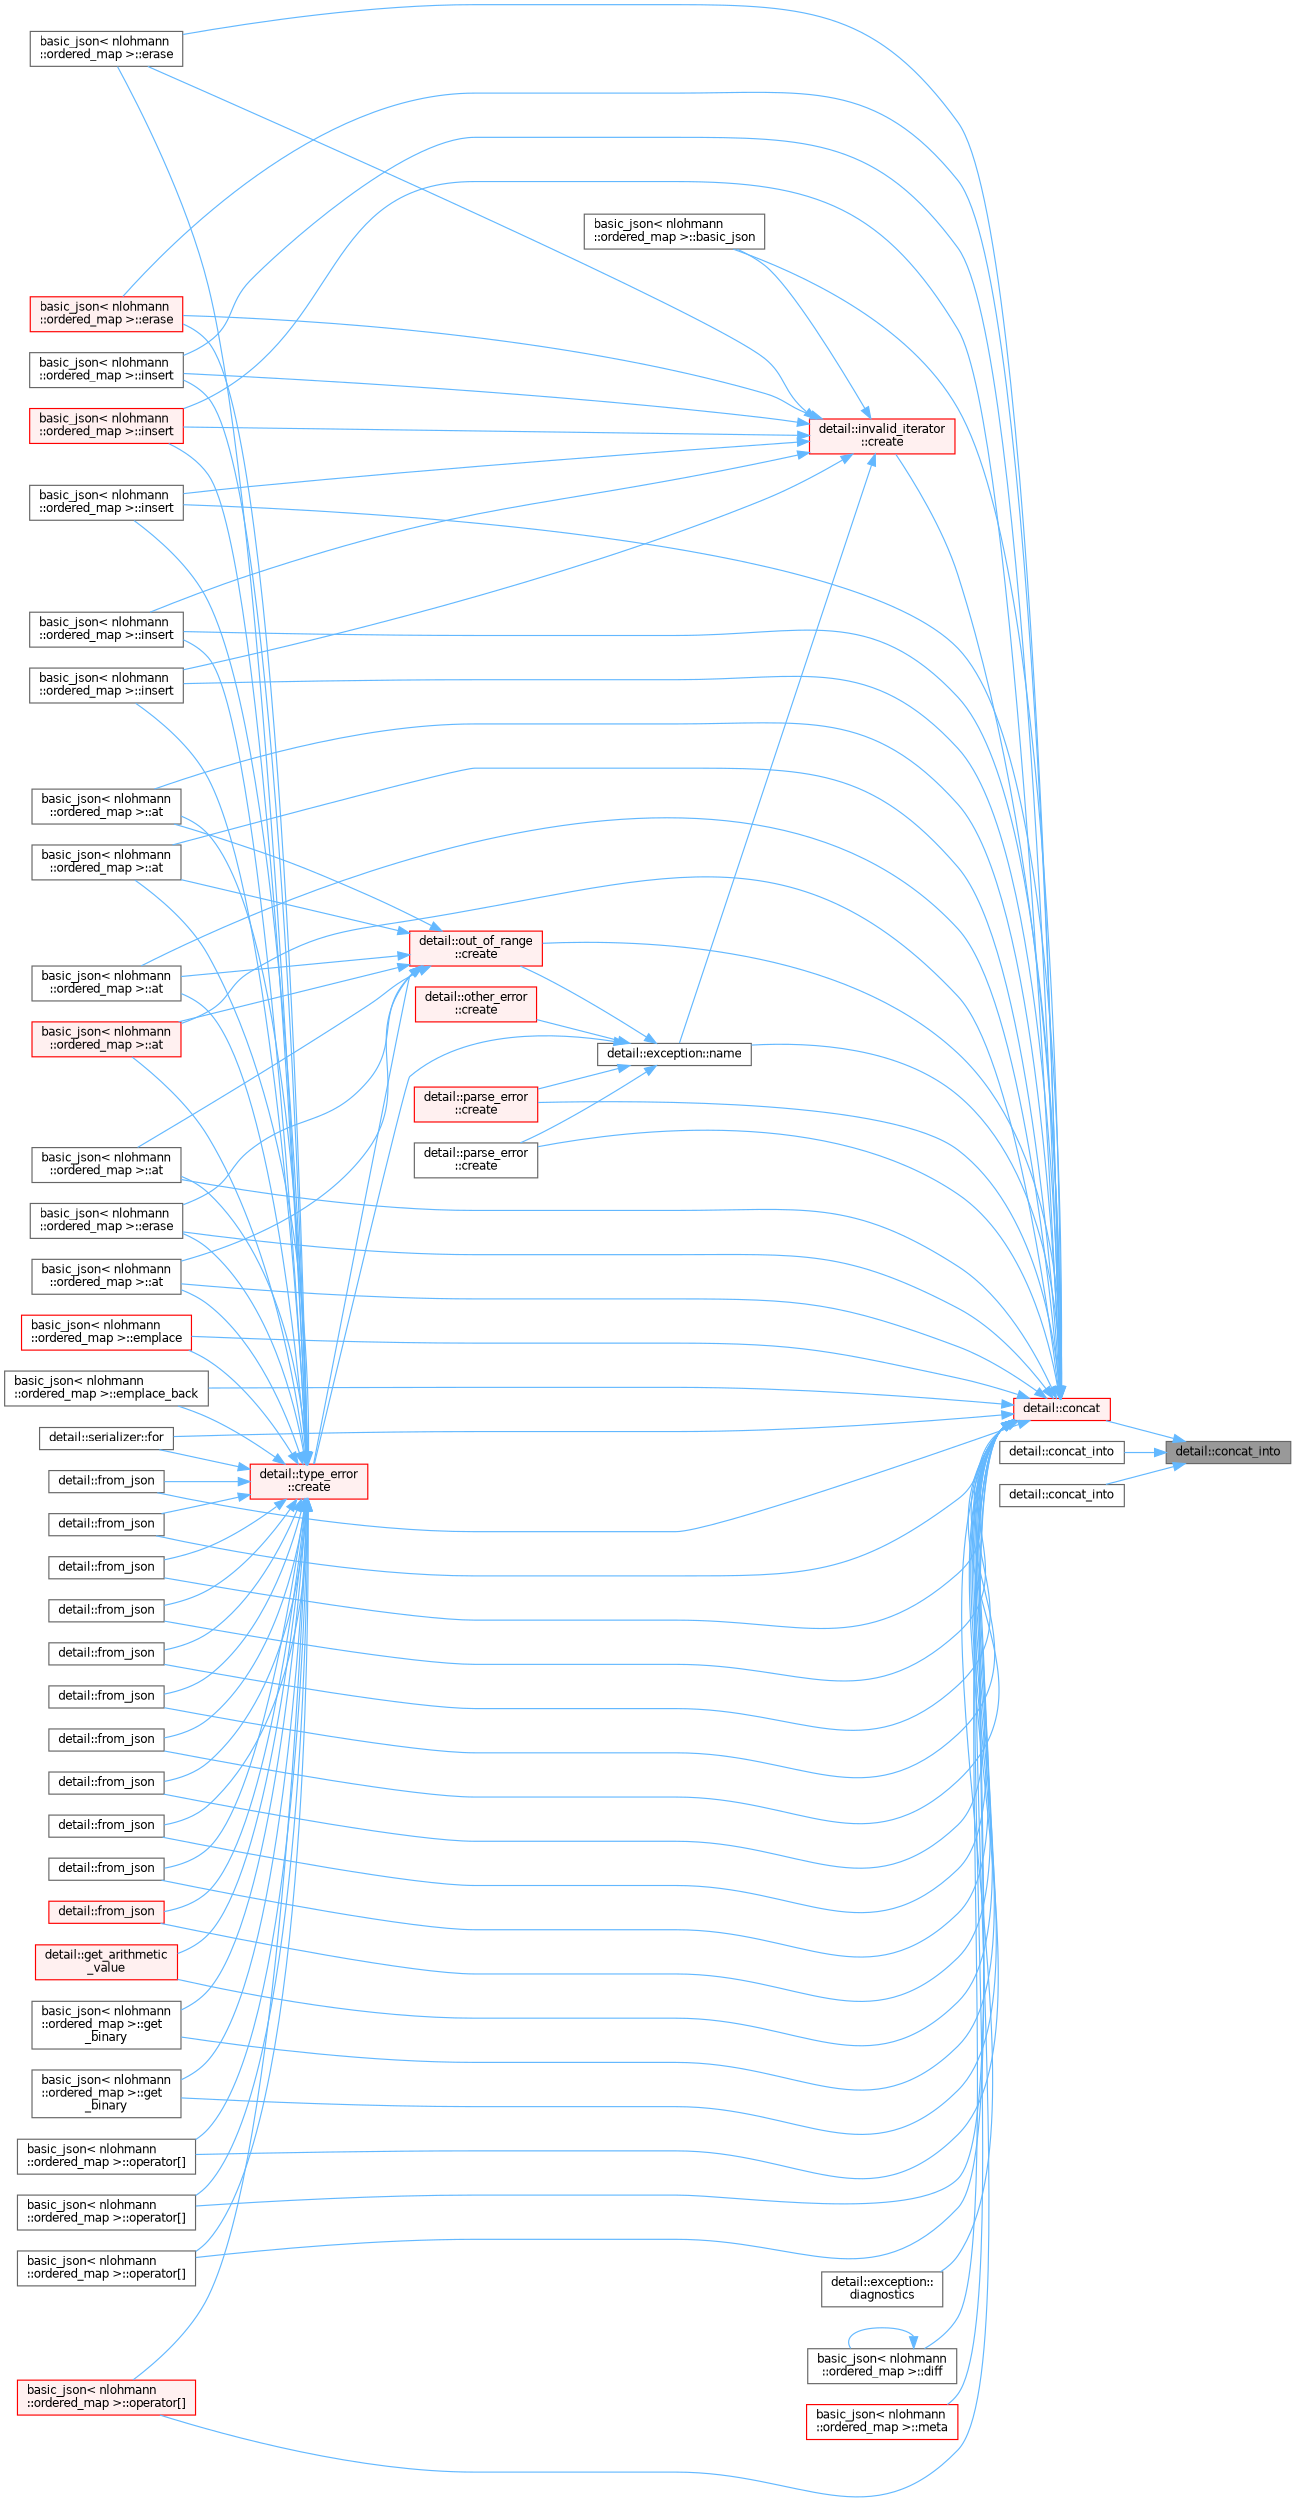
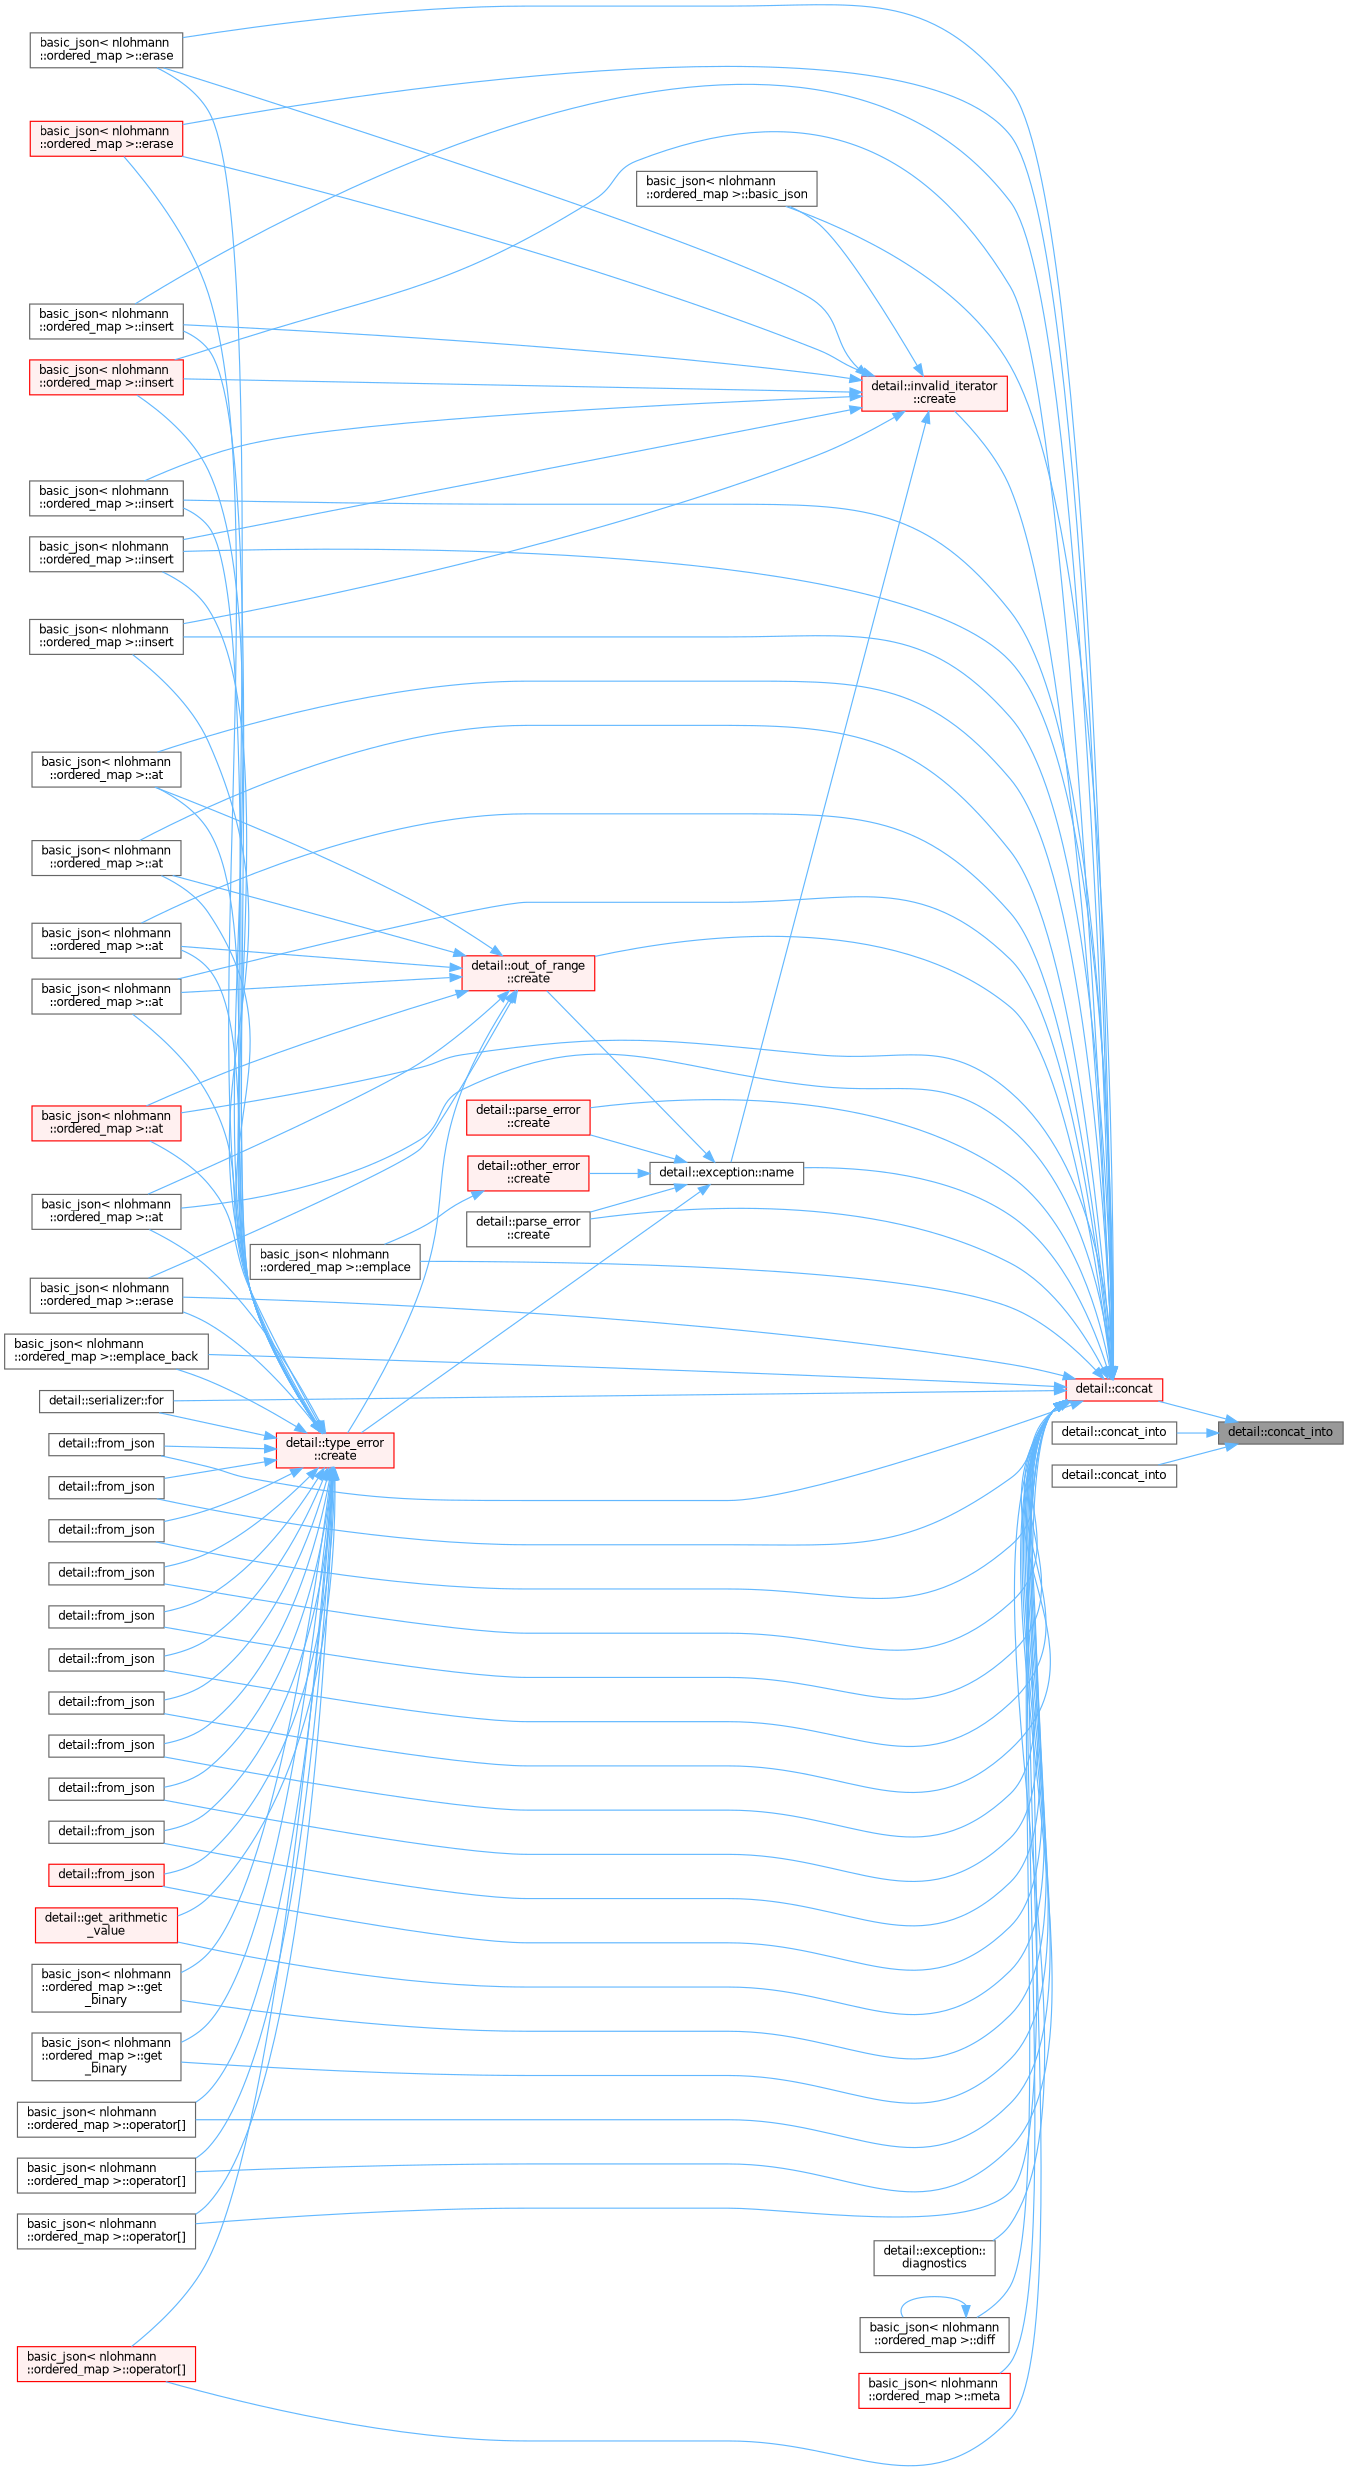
node "basic_json< nlohmann ::ordered_map >::emplace": color red -> grey40
edge "basic_json< nlohmann ::ordered_map >::emplace" -> "detail::type_error ::create": now "basic_json< nlohmann ::ordered_map >::emplace" -> "detail::other_error ::create"
